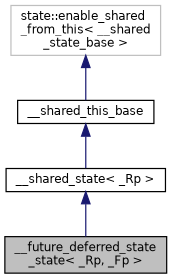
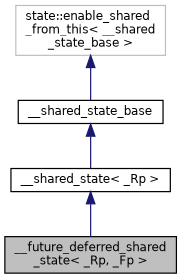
node "__shared_this_base": label "__shared_this_base" -> "__shared_state_base"
node "__future_deferred_state _state< _Rp, _Fp >": label "__future_deferred_state _state< _Rp, _Fp >" -> "__future_deferred_shared _state< _Rp, _Fp >"
